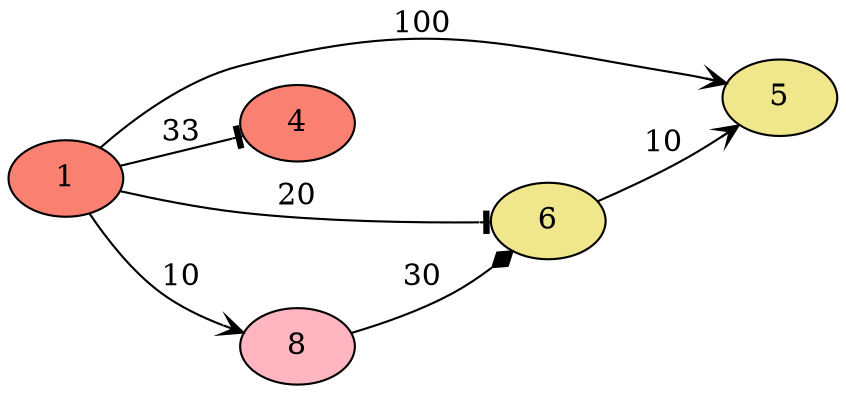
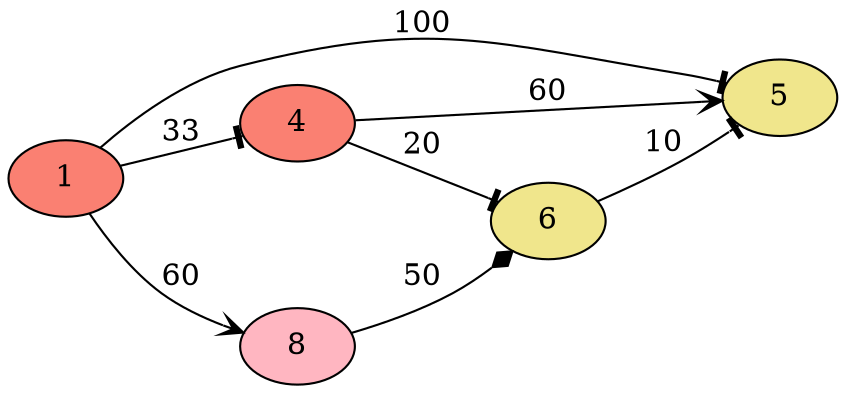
edge "1" -> "5": arrowhead vee -> tee
edge "4" -> "5": added, label "60"
edge "6" -> "5": arrowhead vee -> tee
edge "1" -> "6": now "4" -> "6"
edge "1" -> "8": label "10" -> "60"
edge "8" -> "6": label "30" -> "50"
